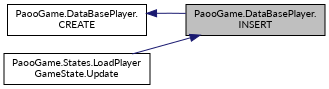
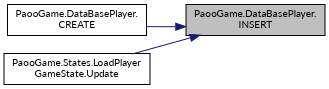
edge "PaooGame.DataBasePlayer. INSERT" -> "PaooGame.DataBasePlayer. CREATE": reversed
